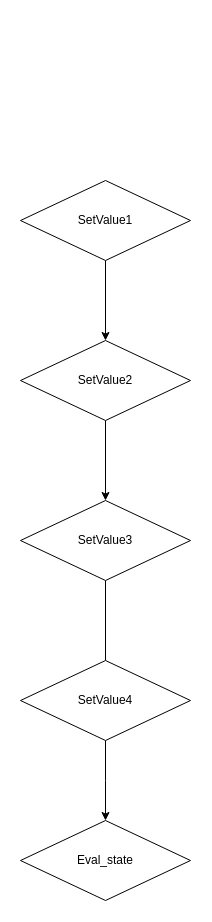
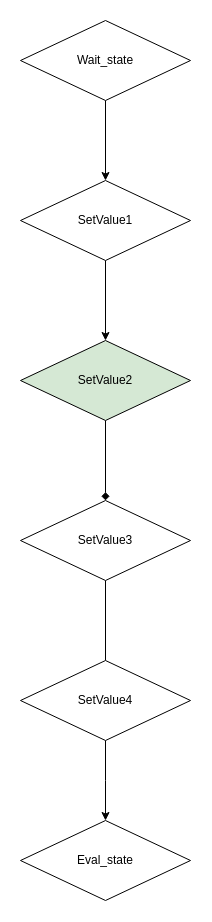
node "Wait_state": added
edge "Wait_state" -> "SetValue1": added
node "SetValue2": fillcolor #ffffff -> #d5e8d4
edge "SetValue2" -> "SetValue3": arrowhead classic -> diamond
